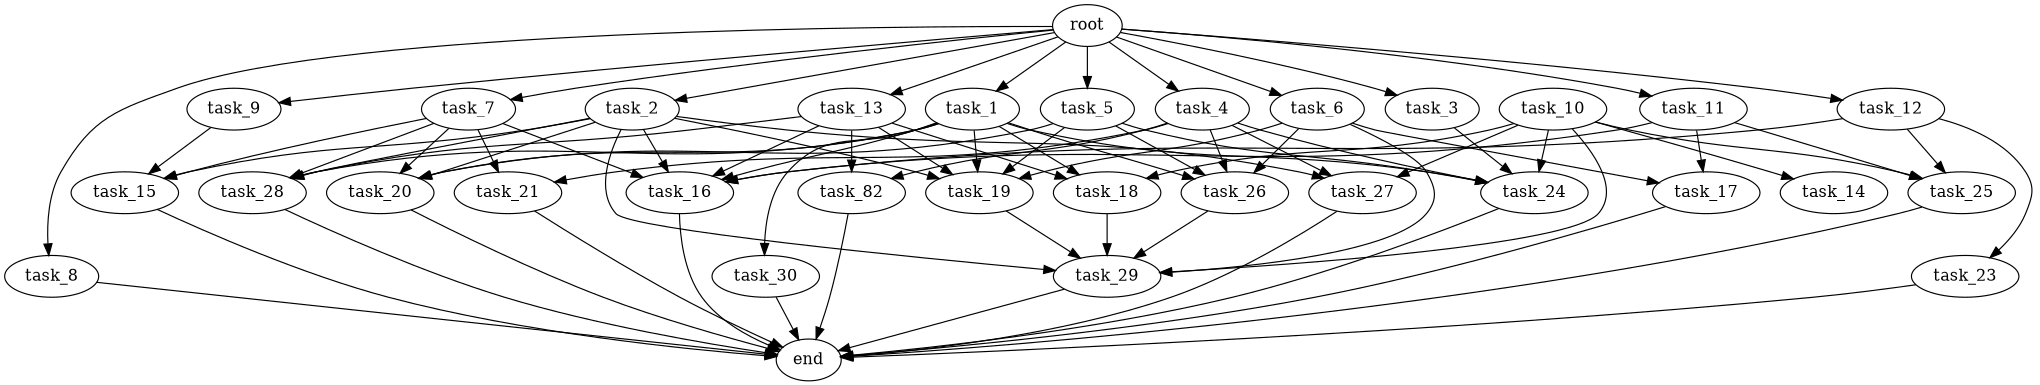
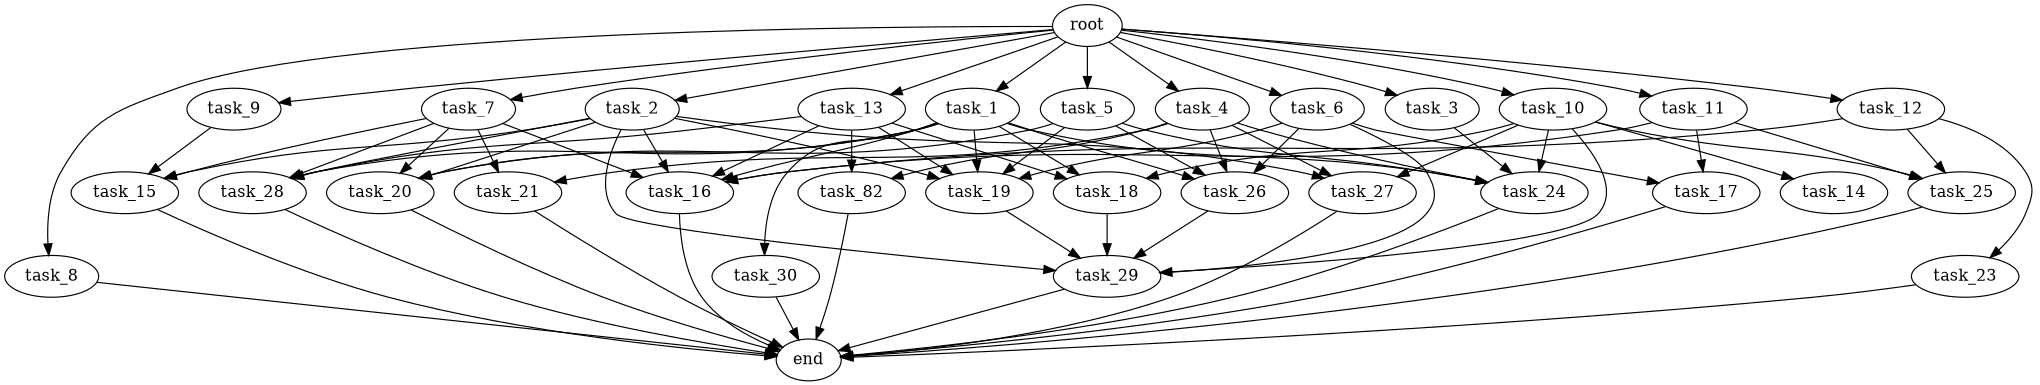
edge "root" -> "task_10": added
